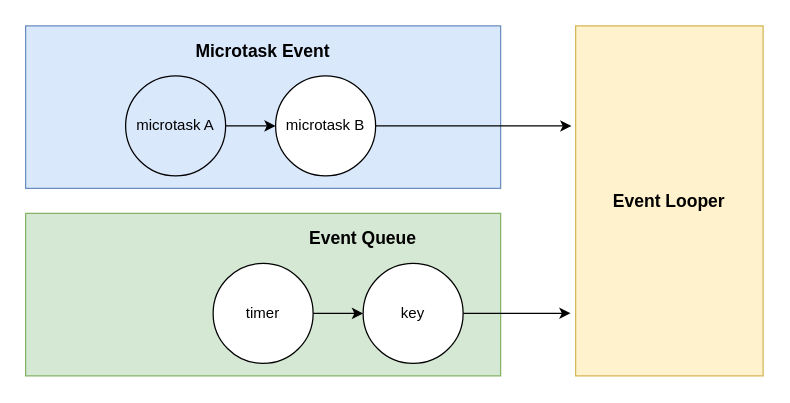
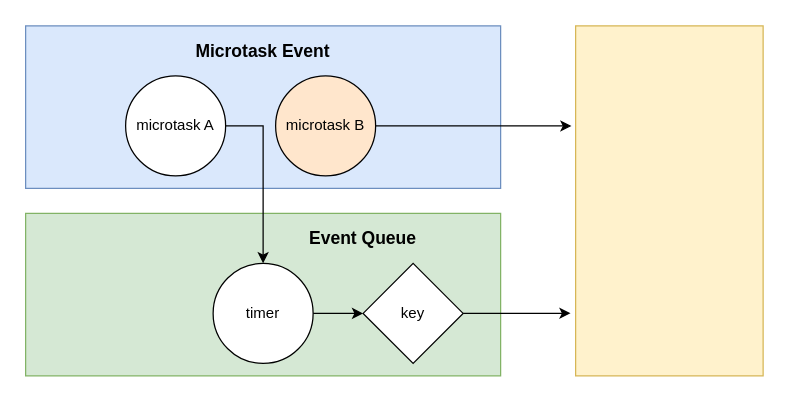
node "microtask A": fillcolor #dae8fc -> #ffffff
edge "microtask A" -> "microtask B": now "microtask A" -> "timer"
node "microtask B": fillcolor #ffffff -> #ffe6cc
node "Event Looper": removed
node "key": shape ellipse -> diamond
